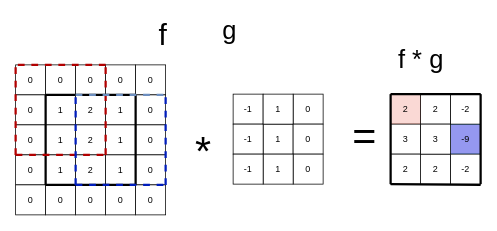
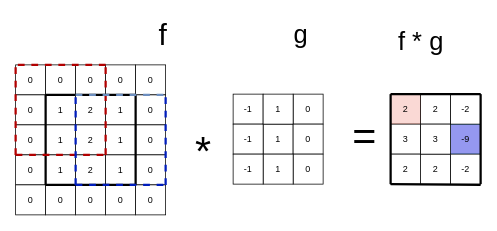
node "g": moved (229, 30) -> (300, 34)
node "f * g": moved (420, 60) -> (420, 41)
